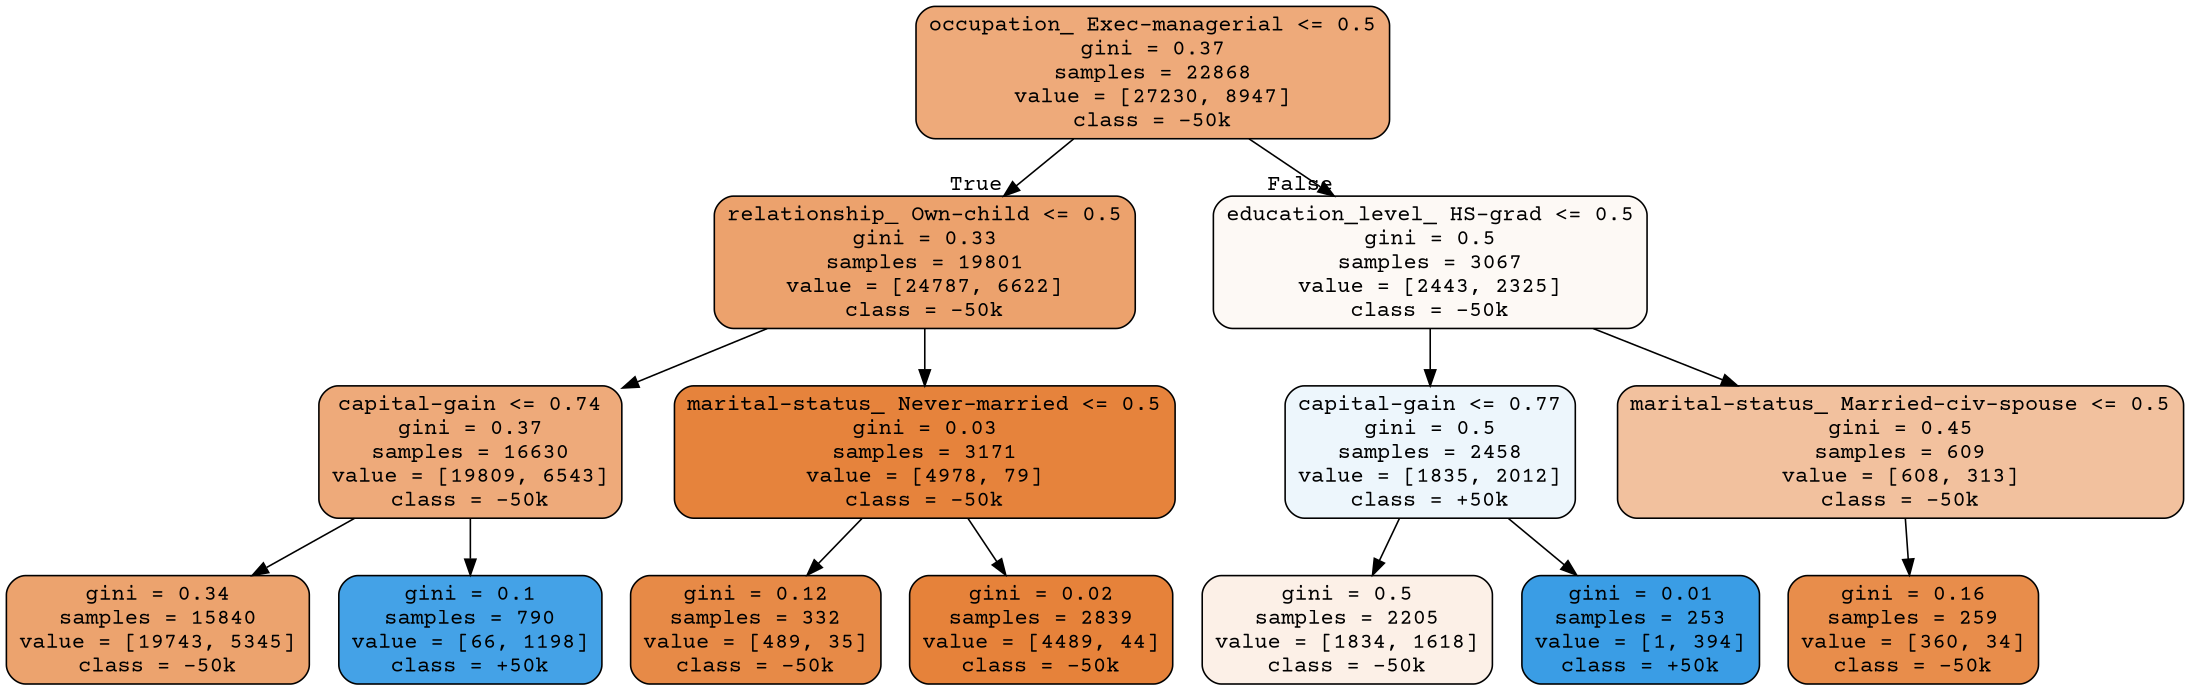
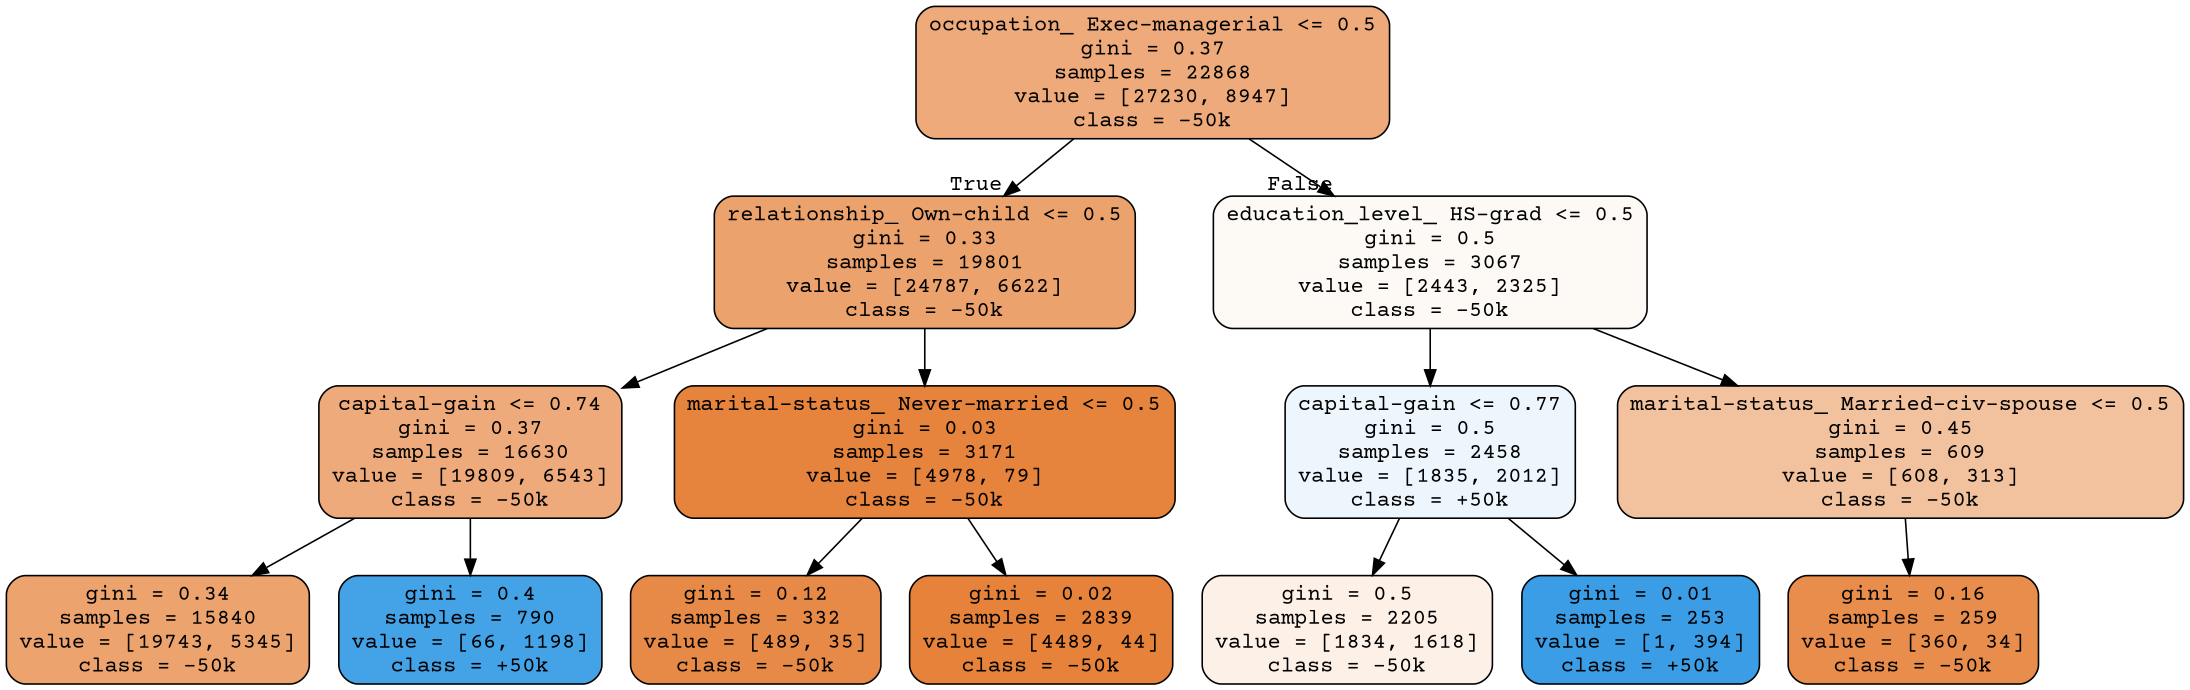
node "gini = 0.1 samples = 790 value = [66, 1198] class = +50k": label "gini = 0.1 samples = 790 value = [66, 1198] class = +50k" -> "gini = 0.4 samples = 790 value = [66, 1198] class = +50k"
